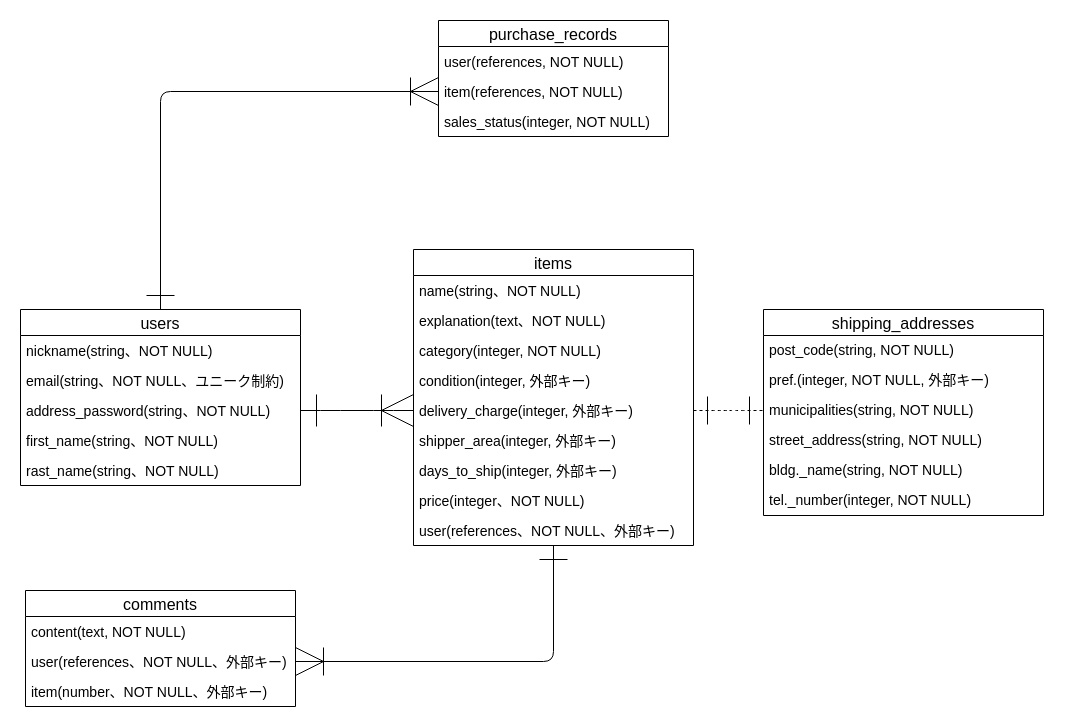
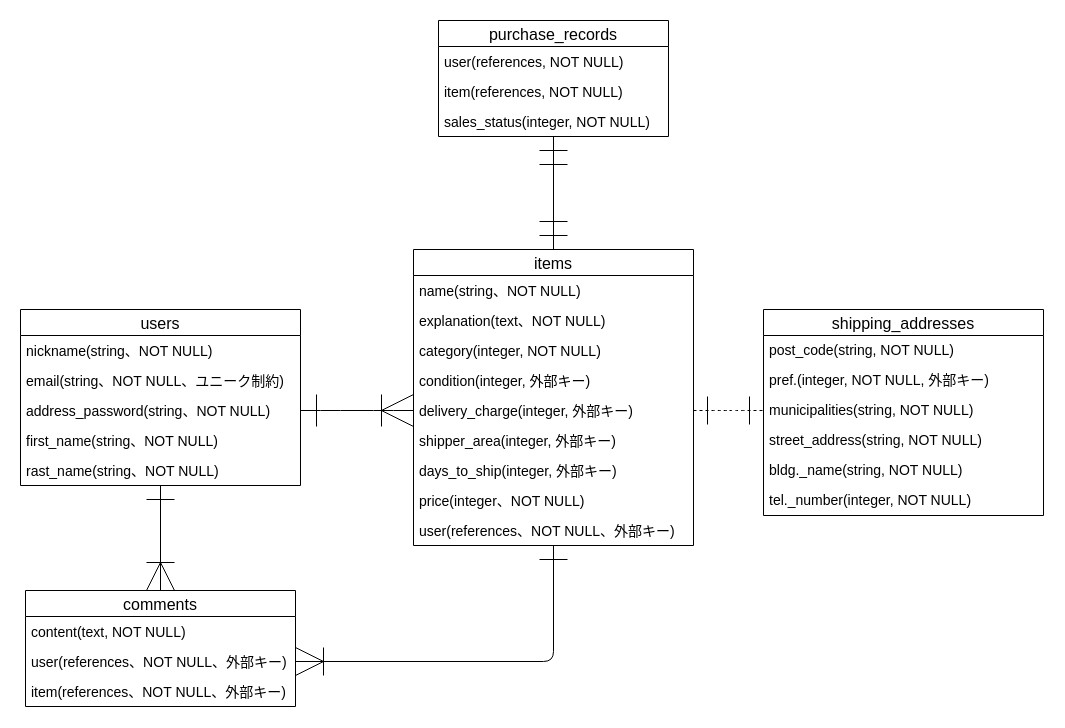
edge "item(references, NOT NULL)" -- "users": removed
edge "purchase_records" -- "items": added
edge "rast_name(string、NOT NULL)" -- "comments": added
node "item(number、NOT NULL、外部キー)": label "item(number、NOT NULL、外部キー)" -> "item(references、NOT NULL、外部キー)"
